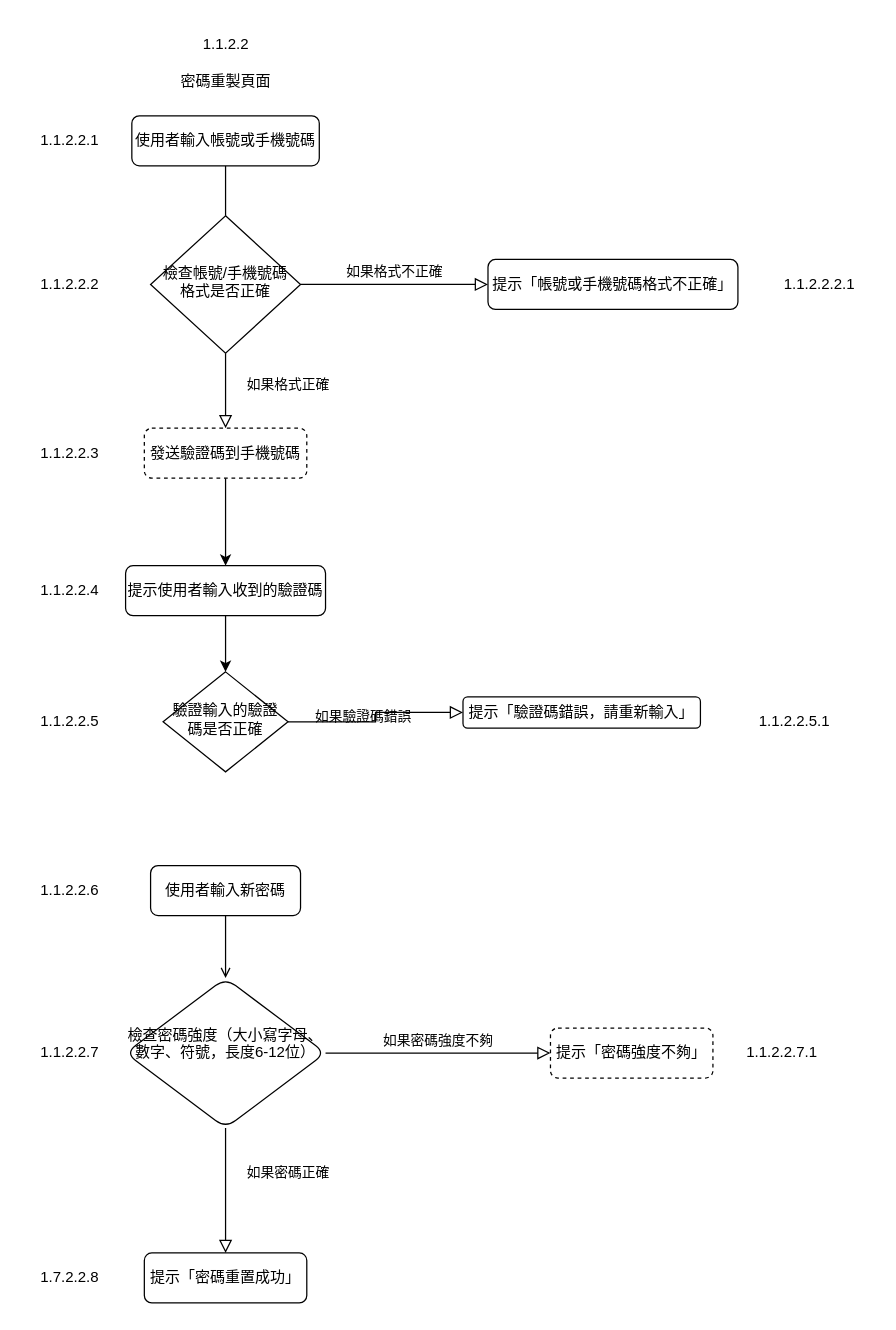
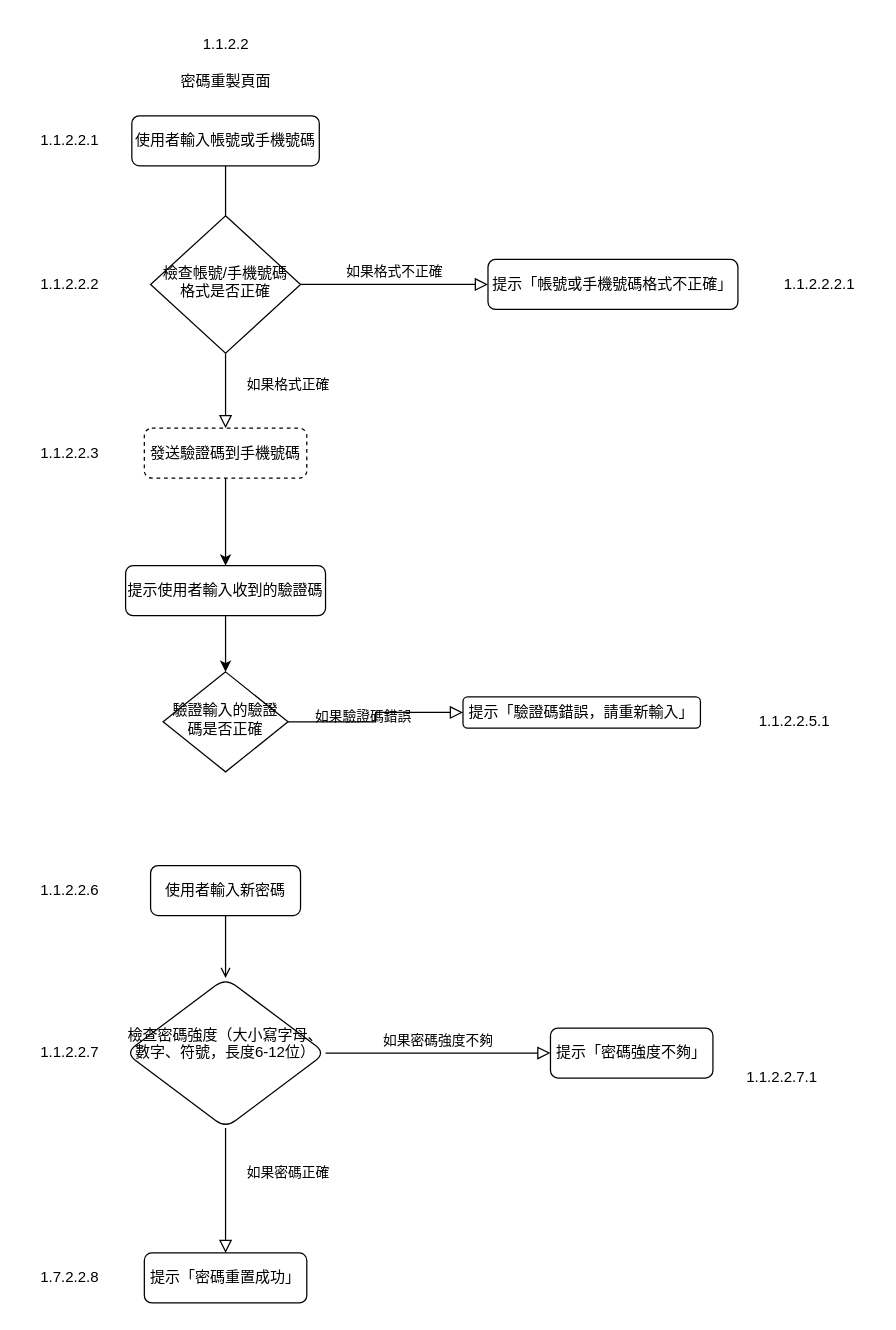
node "1.1.2.2.4": removed
node "1.1.2.2.5": removed
node "提示「密碼強度不夠」": style dashed -> solid
node "1.1.2.2.7.1": moved (782, 1053) -> (782, 1078)
